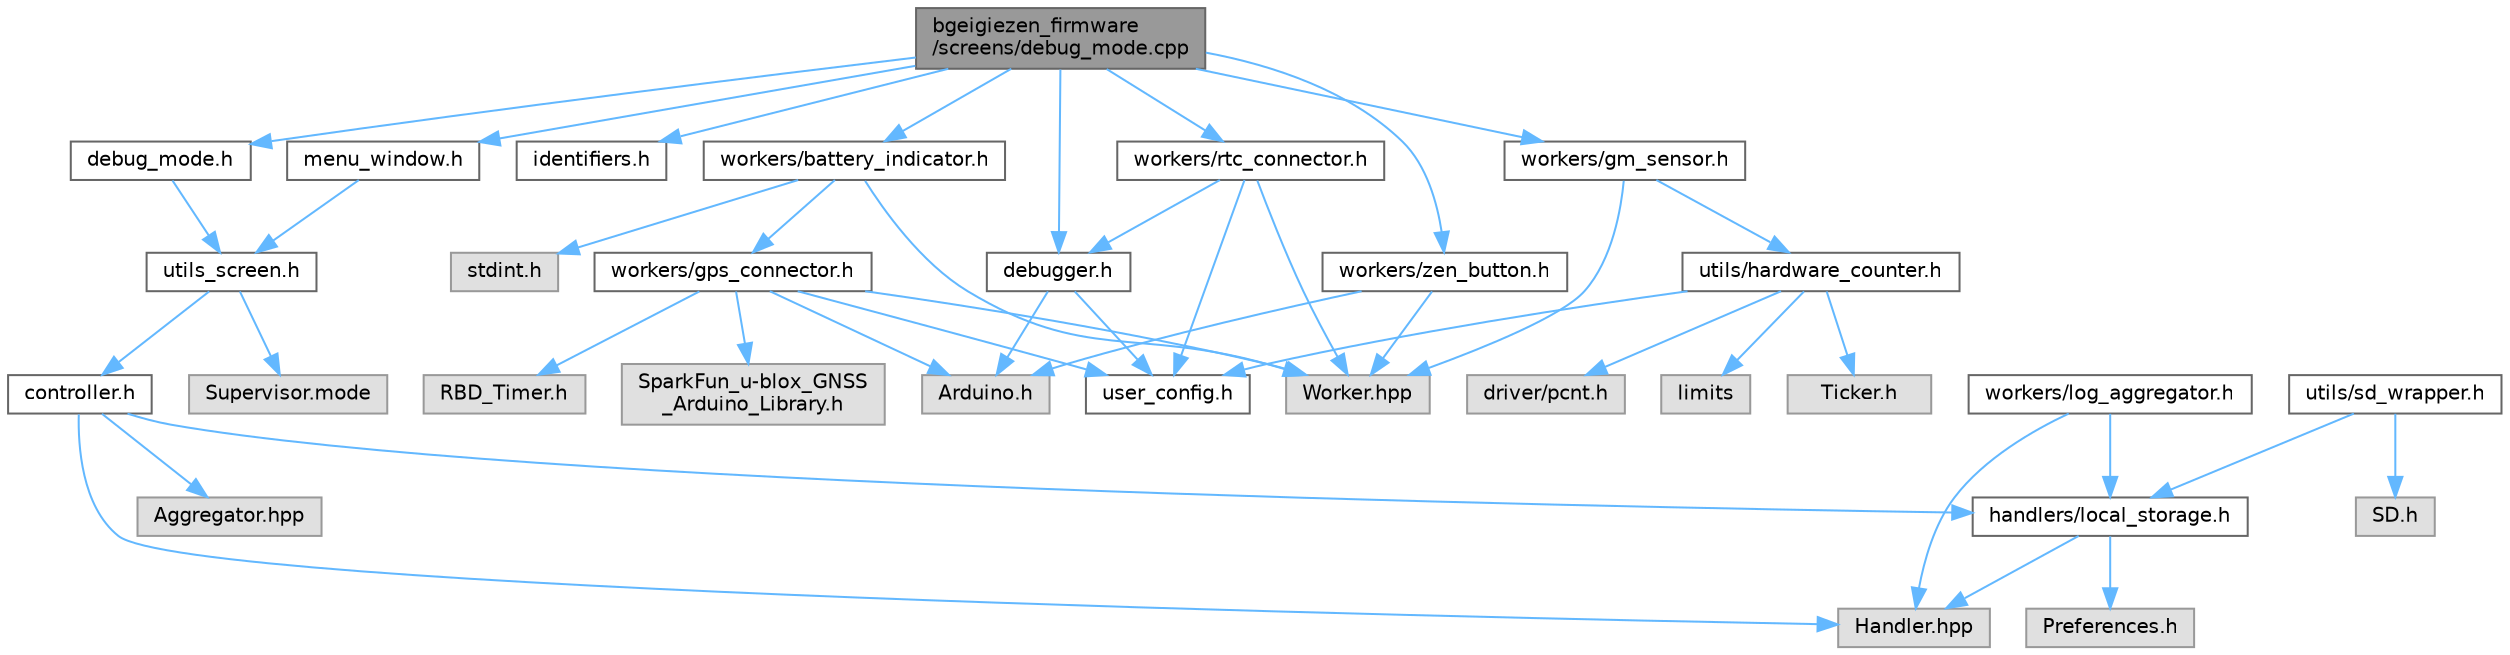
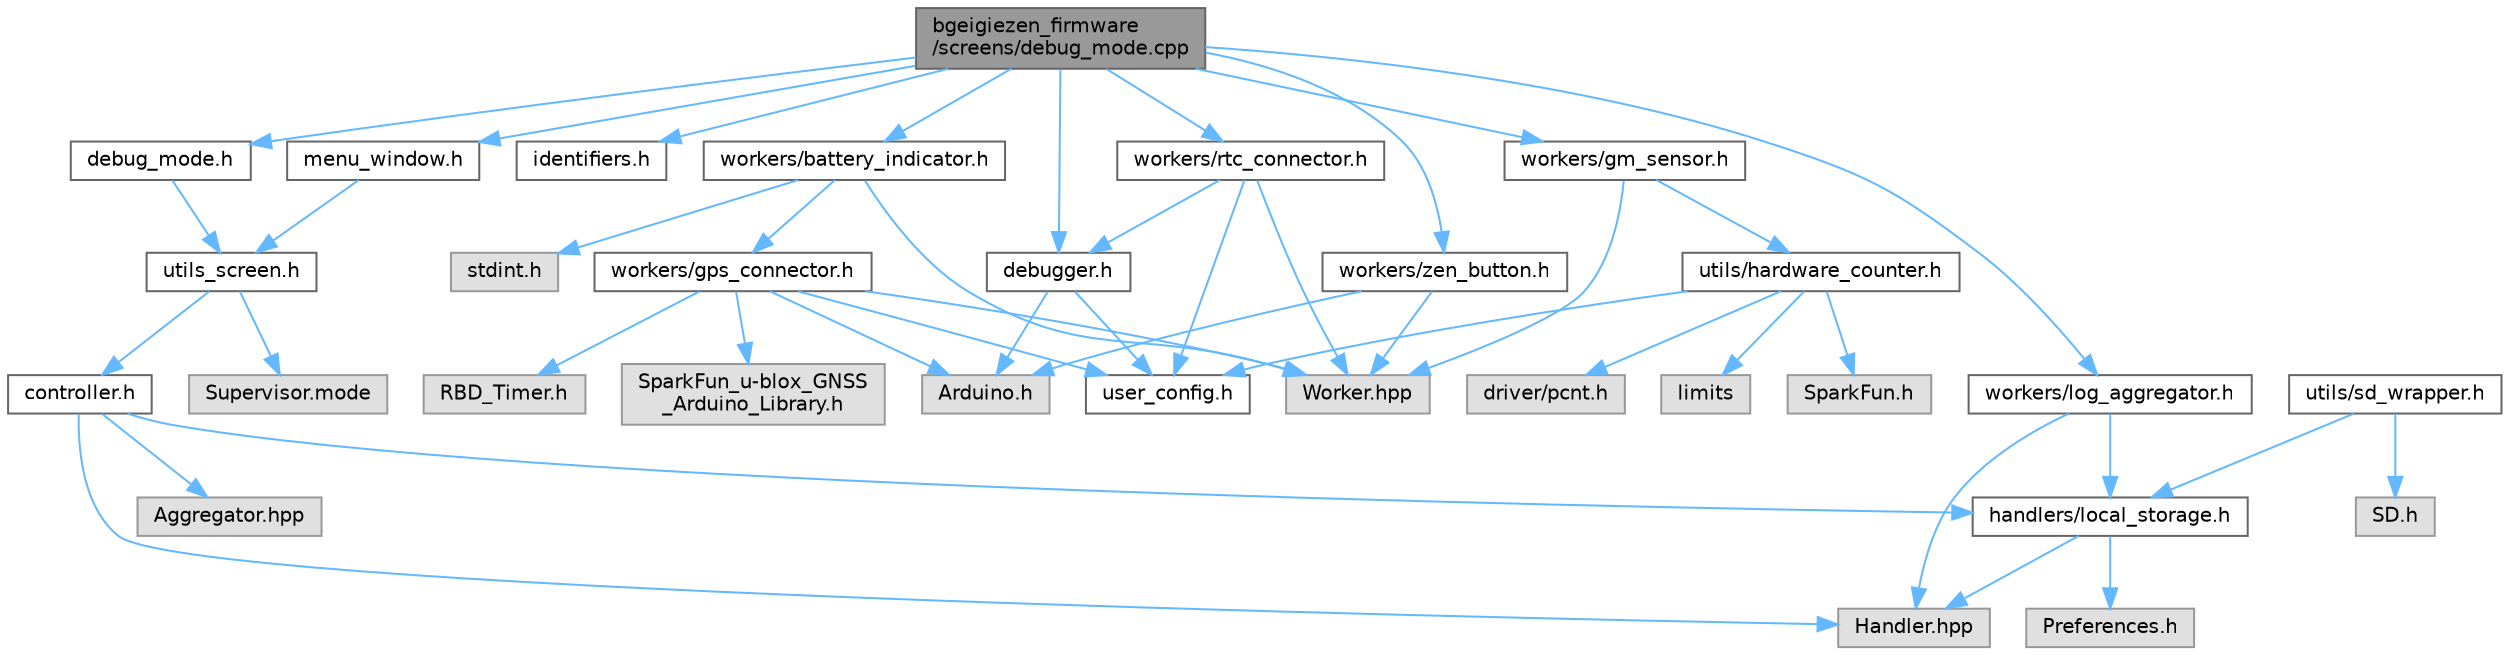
edge "bgeigiezen_firmware /screens/debug_mode.cpp" -> "workers/log_aggregator.h": added
node "Ticker.h": label "Ticker.h" -> "SparkFun.h"
